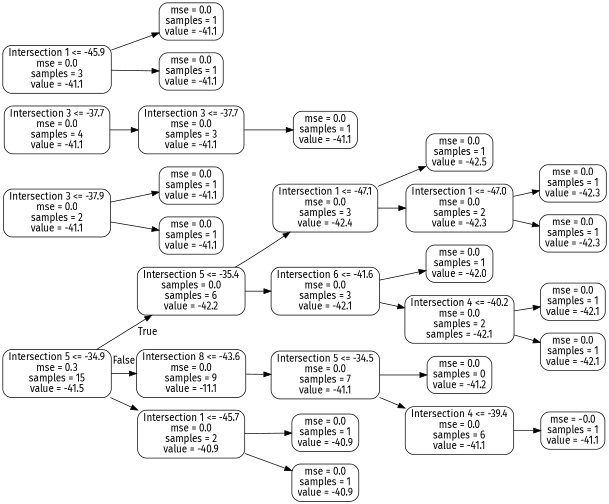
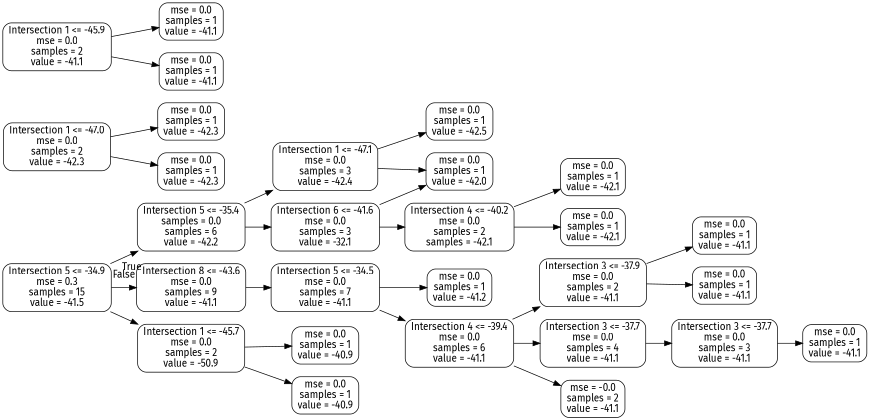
node "Intersection 1 <= -45.9 mse = 0.0 samples = 3 value = -41.1": label "Intersection 1 <= -45.9 mse = 0.0 samples = 3 value = -41.1" -> "Intersection 1 <= -45.9 mse = 0.0 samples = 2 value = -41.1"
edge "Intersection 1 <= -47.1 mse = 0.0 samples = 3 value = -42.4" -> "Intersection 1 <= -47.0 mse = 0.0 samples = 2 value = -42.3": now "Intersection 1 <= -47.1 mse = 0.0 samples = 3 value = -42.4" -> "mse = 0.0 samples = 1 value = -42.0"
node "Intersection 6 <= -41.6 mse = 0.0 samples = 3 value = -42.1": label "Intersection 6 <= -41.6 mse = 0.0 samples = 3 value = -42.1" -> "Intersection 6 <= -41.6 mse = 0.0 samples = 3 value = -32.1"
edge "Intersection 4 <= -39.4 mse = 0.0 samples = 6 value = -41.1" -> "Intersection 3 <= -37.9 mse = 0.0 samples = 2 value = -41.1": added
edge "Intersection 4 <= -39.4 mse = 0.0 samples = 6 value = -41.1" -> "Intersection 3 <= -37.7 mse = 0.0 samples = 4 value = -41.1": added
node "Intersection 8 <= -43.6 mse = 0.0 samples = 9 value = -11.1": label "Intersection 8 <= -43.6 mse = 0.0 samples = 9 value = -11.1" -> "Intersection 8 <= -43.6 mse = 0.0 samples = 9 value = -41.1"
node "mse = 0.0 samples = 0 value = -41.2": label "mse = 0.0 samples = 0 value = -41.2" -> "mse = 0.0 samples = 1 value = -41.2"
node "mse = -0.0 samples = 1 value = -41.1": label "mse = -0.0 samples = 1 value = -41.1" -> "mse = -0.0 samples = 2 value = -41.1"
node "Intersection 1 <= -45.7 mse = 0.0 samples = 2 value = -40.9": label "Intersection 1 <= -45.7 mse = 0.0 samples = 2 value = -40.9" -> "Intersection 1 <= -45.7 mse = 0.0 samples = 2 value = -50.9"
